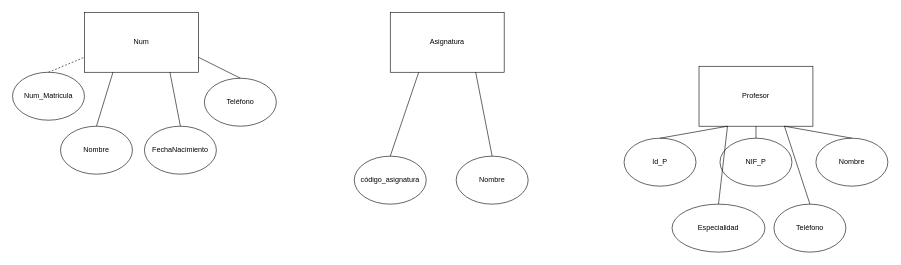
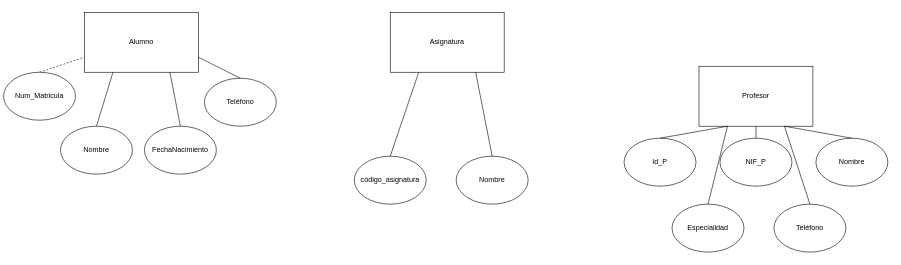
node "Num": label "Num" -> "Alumno"
node "Num_Matricula": moved (48, 96) -> (39, 96)
node "Especialidad": size 93x48 -> 72x48
